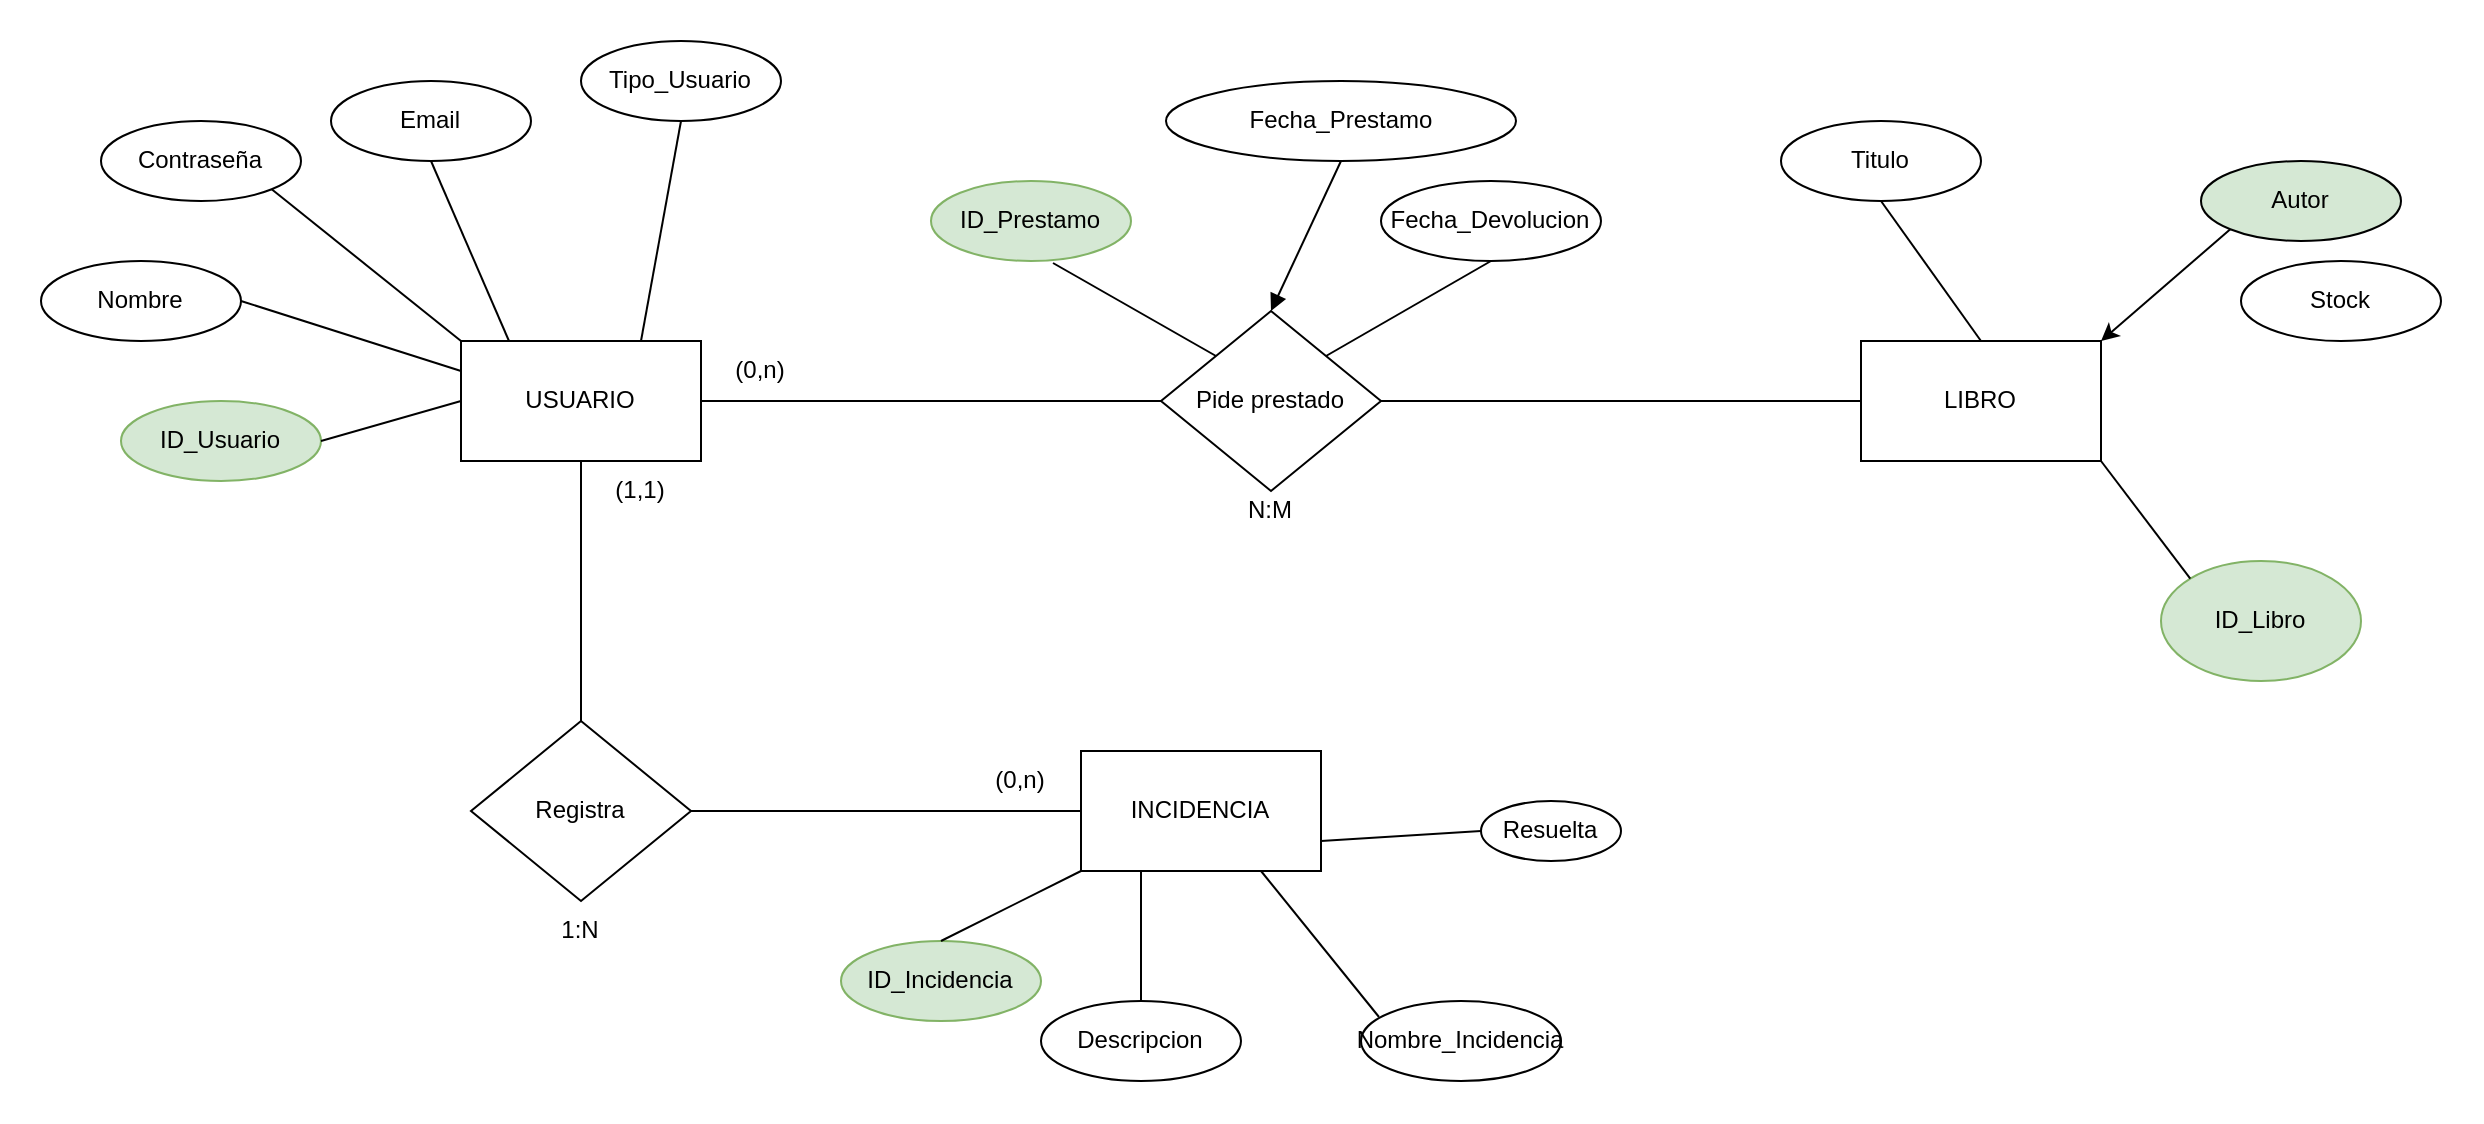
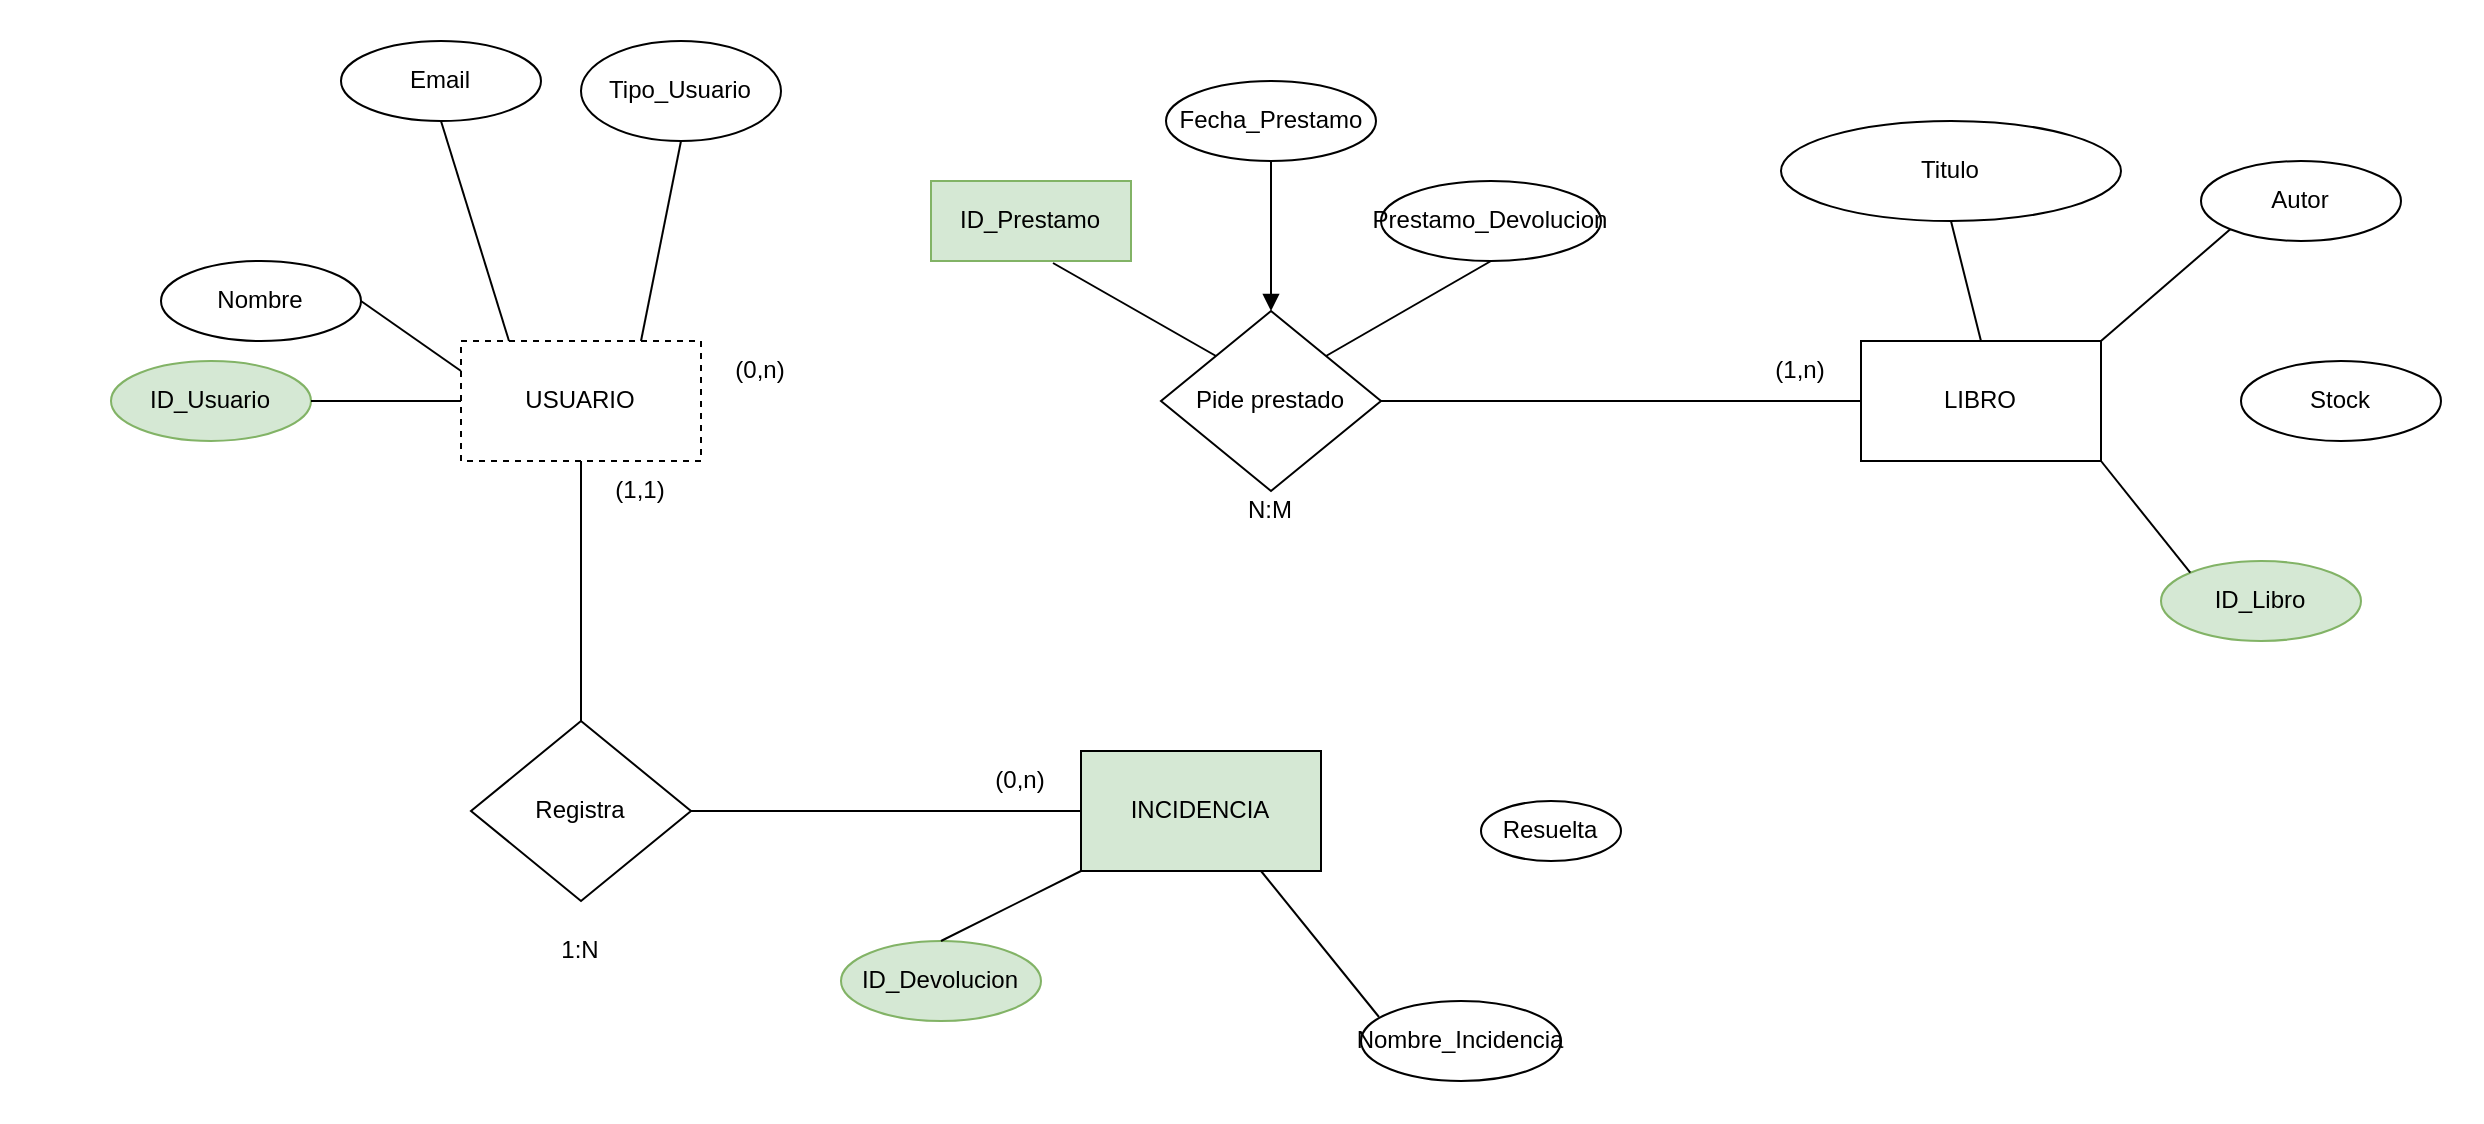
node "Tipo_Usuario": size 200x80 -> 200x100
node "Email": moved (431, 121) -> (441, 81)
node "Fecha_Prestamo": size 350x80 -> 210x80
node "Contraseña": removed
node "Titulo": size 200x80 -> 340x100
node "Autor": fillcolor #d5e8d4 -> #ffffff
node "ID_Prestamo": shape ellipse -> rectangle
node "Fecha_Devolucion": label "Fecha_Devolucion" -> "Prestamo_Devolucion"
edge "Contraseña" -- "USUARIO": removed
node "Nombre": moved (141, 301) -> (261, 301)
node "Stock": moved (2341, 301) -> (2341, 401)
edge "Autor" -> "LIBRO": arrowhead classic -> none
node "(1,n)": added
node "USUARIO": style solid -> dashed
edge "USUARIO" -- "Pide prestado": removed
node "ID_Usuario": moved (221, 441) -> (211, 401)
node "ID_Libro": size 200x120 -> 200x80
node "INCIDENCIA": fillcolor #ffffff -> #d5e8d4
edge "INCIDENCIA" -- "Resuelta": removed
node "1:N": moved (581, 931) -> (581, 951)
edge "INCIDENCIA" -- "Descripcion": removed
node "ID_Incidencia": label "ID_Incidencia" -> "ID_Devolucion"
node "Descripcion": removed
